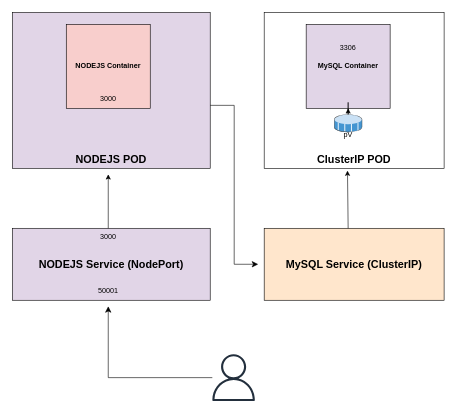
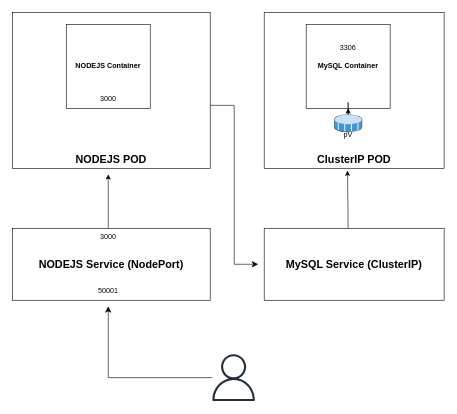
node "NODEJS Container": fillcolor #f8cecc -> #ffffff
node "MySQL Container": fillcolor #e1d5e7 -> #ffffff
node "NODEJS POD": fillcolor #e1d5e7 -> #ffffff
node "NODEJS Service (NodePort)": fillcolor #e1d5e7 -> #ffffff
node "MySQL Service (ClusterIP)": fillcolor #ffe6cc -> #ffffff
